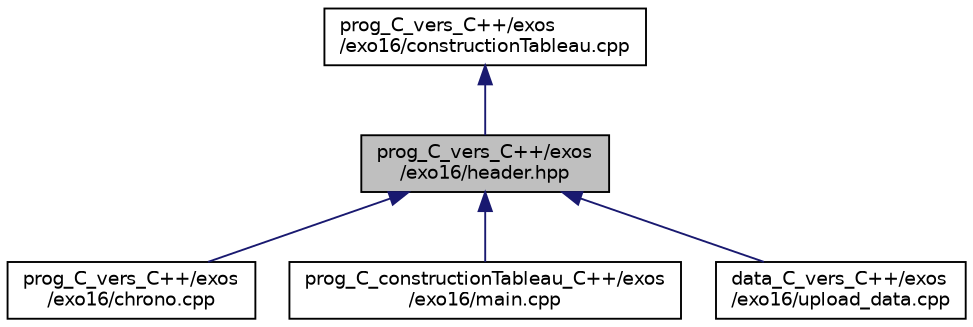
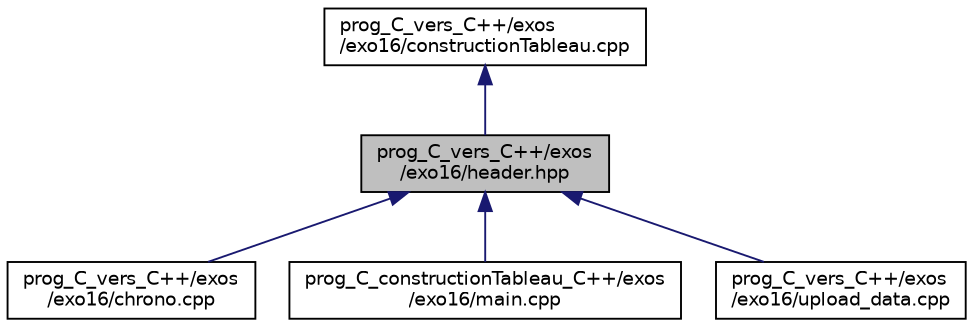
node "data_C_vers_C++/exos /exo16/upload_data.cpp": label "data_C_vers_C++/exos /exo16/upload_data.cpp" -> "prog_C_vers_C++/exos /exo16/upload_data.cpp"
